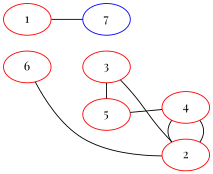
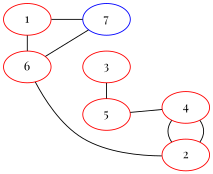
edge "1" -- "6": added
edge "7" -- "6": added
edge "3" -- "2": removed
